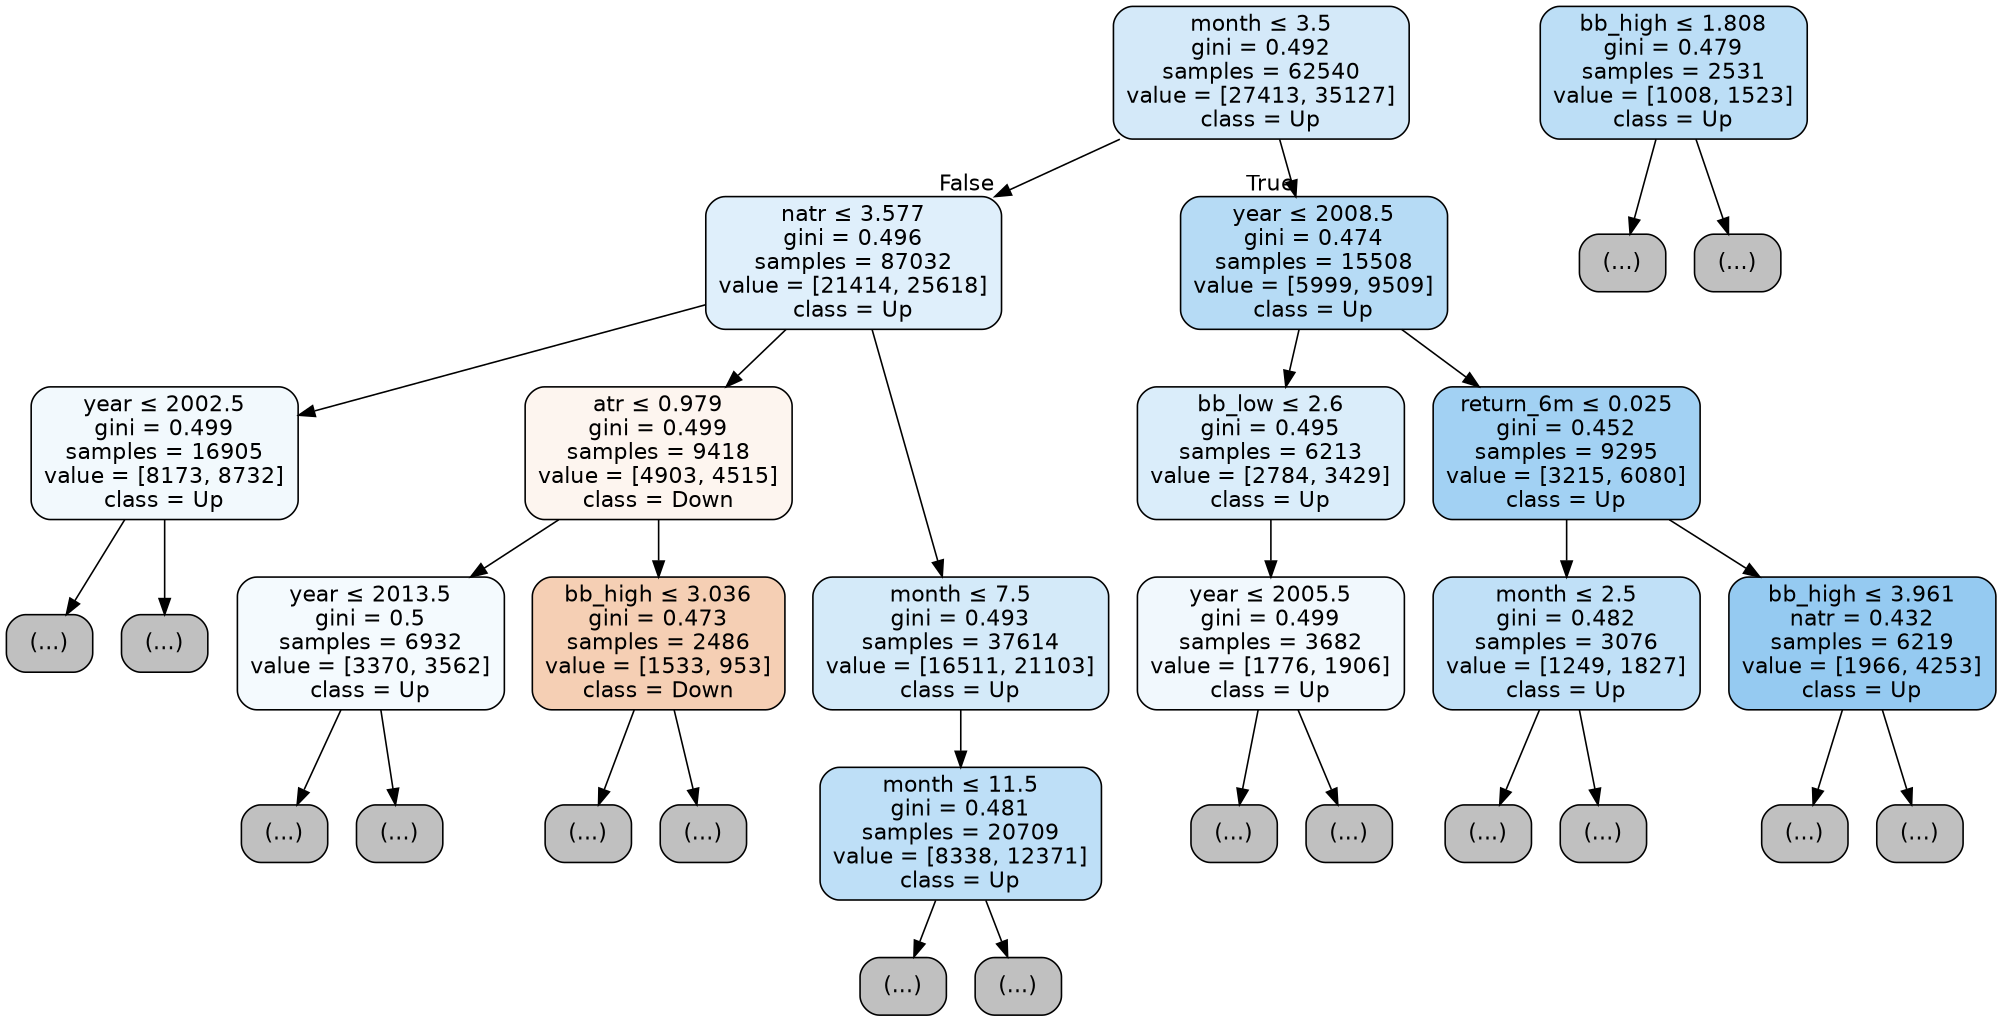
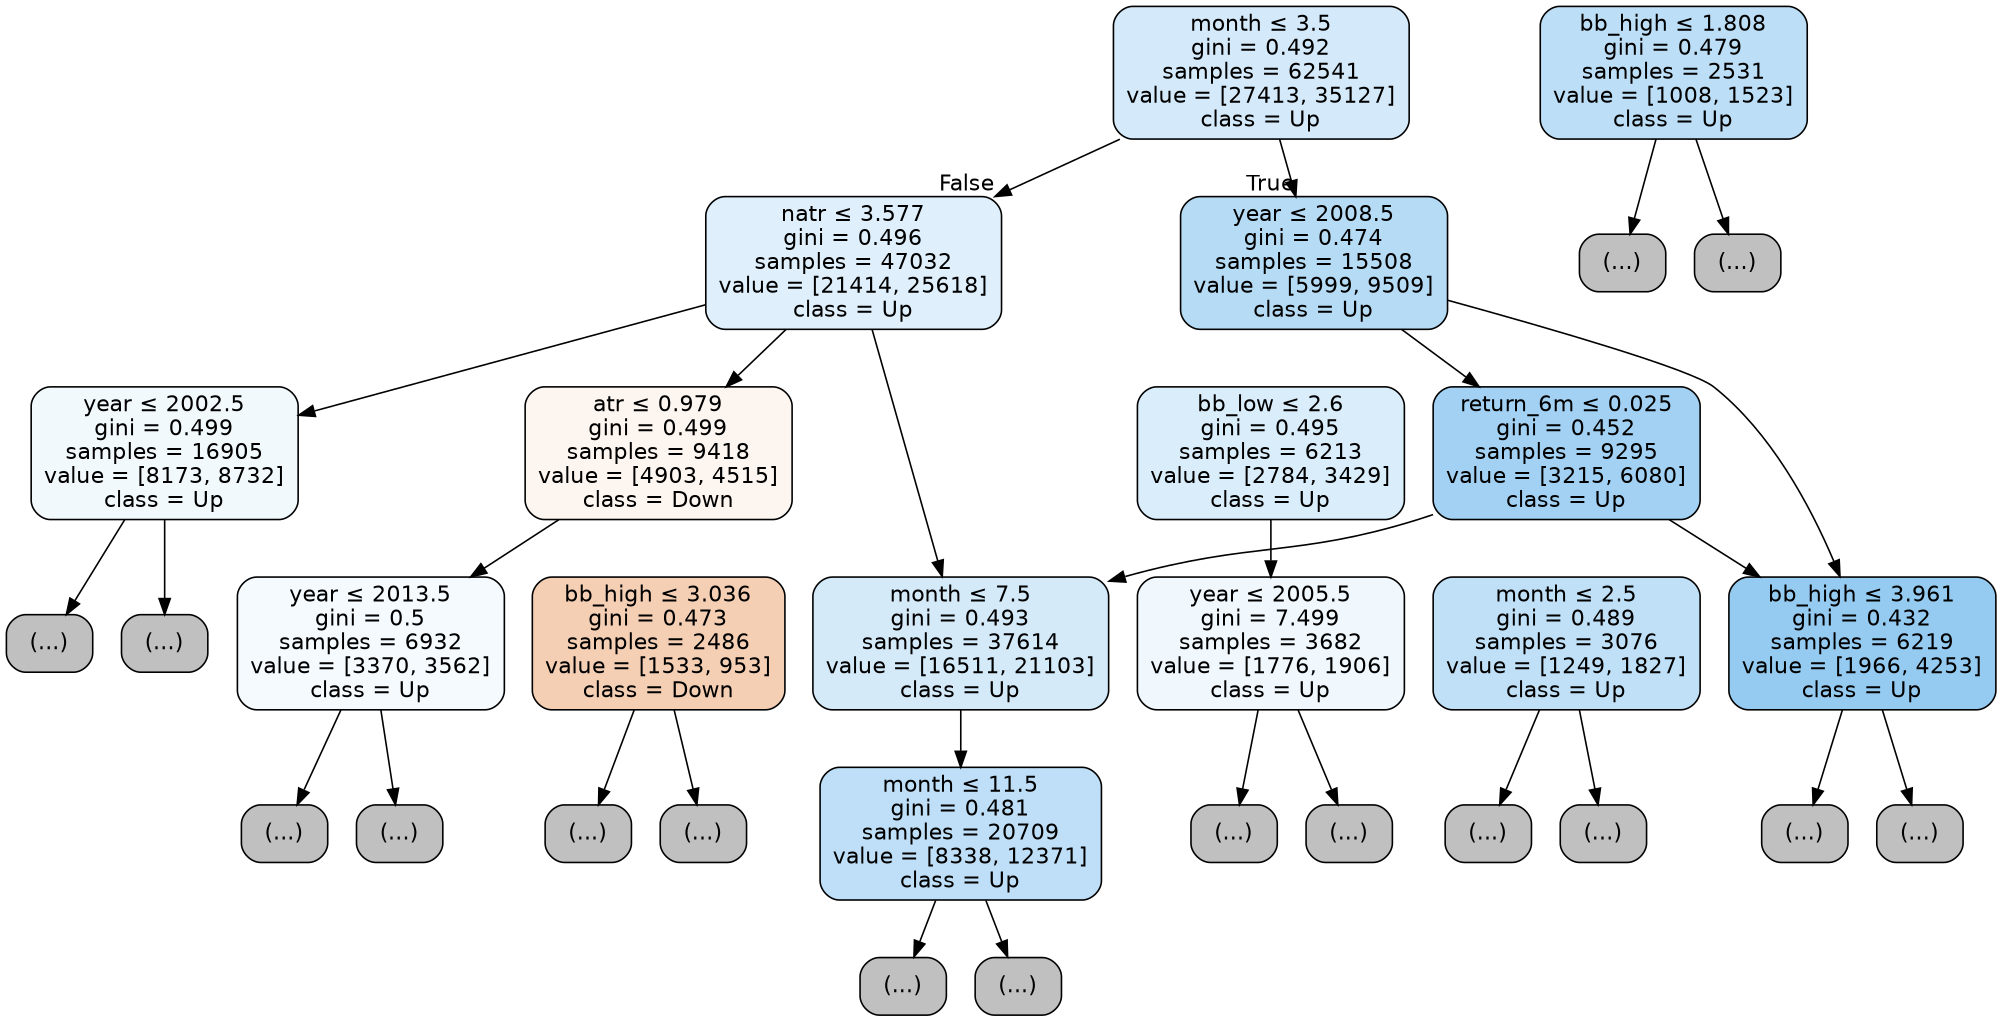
node "month ≤ 3.5": text "samples = 62540" -> "samples = 62541"
node "natr ≤ 3.577": text "samples = 87032" -> "samples = 47032"
edge "year ≤ 2008.5" -> "bb_low ≤ 2.6": now "year ≤ 2008.5" -> "bb_high ≤ 3.961"
edge "atr ≤ 0.979" -> "bb_high ≤ 3.036": removed
edge "return_6m ≤ 0.025" -> "month ≤ 2.5": now "return_6m ≤ 0.025" -> "month ≤ 7.5"
node "year ≤ 2005.5": text "gini = 0.499" -> "gini = 7.499"
node "month ≤ 2.5": text "gini = 0.482" -> "gini = 0.489"
node "bb_high ≤ 3.961": text "natr = 0.432" -> "gini = 0.432"
